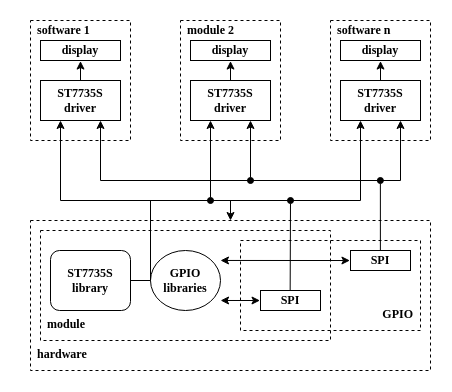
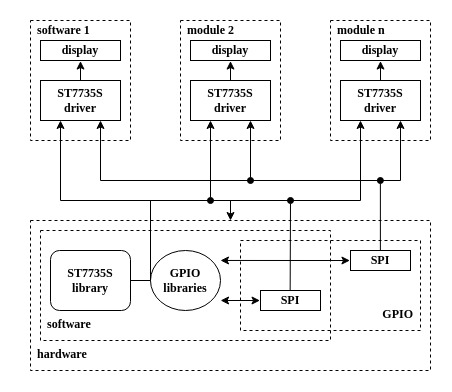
node "software n": label "software n" -> "module n"
node "module": label "module" -> "software"
